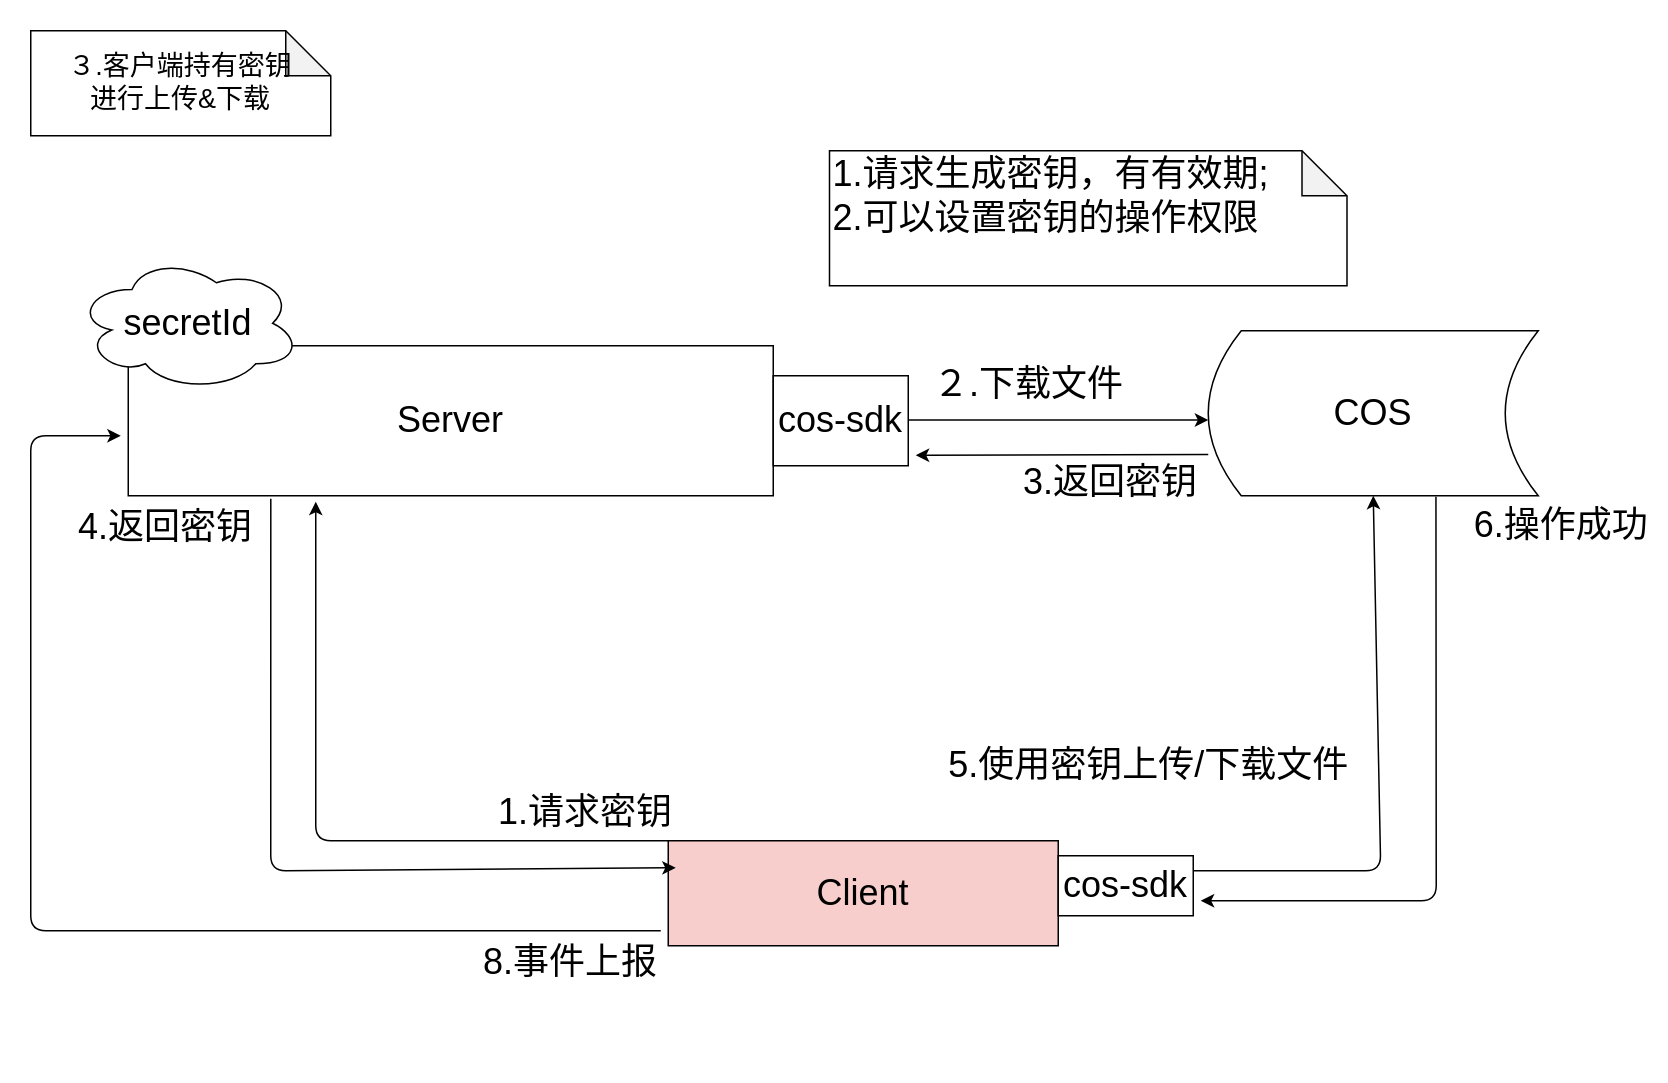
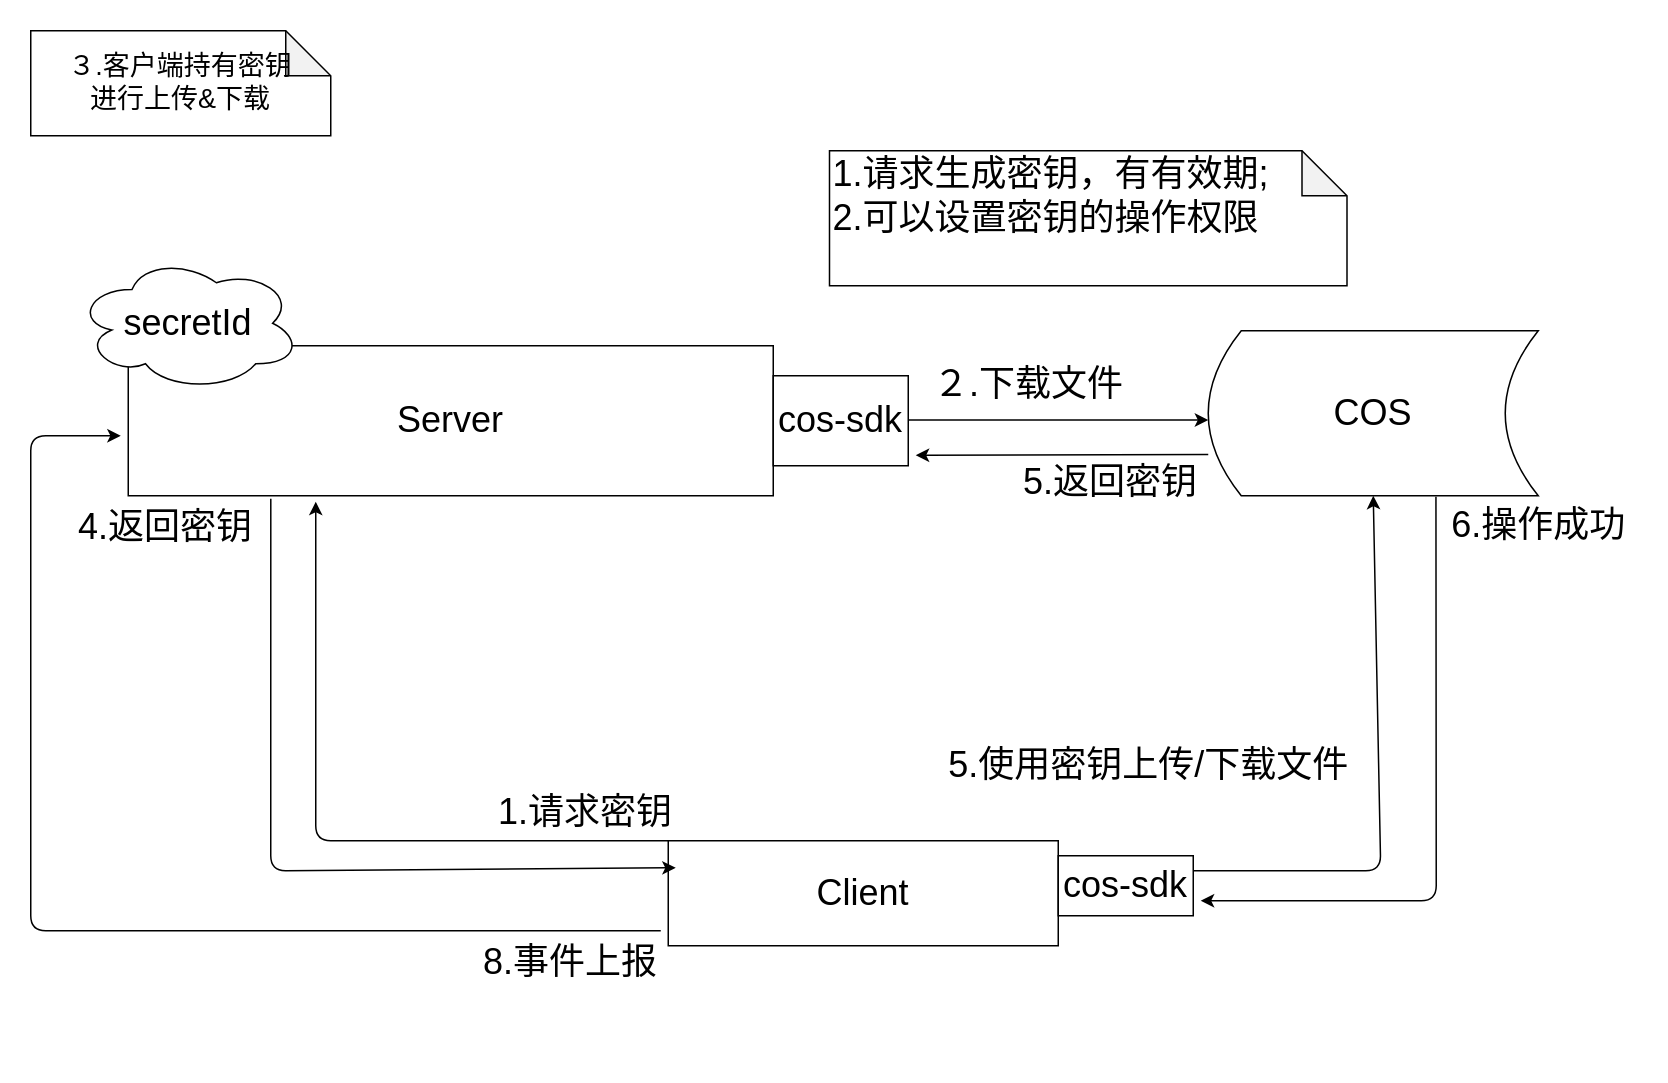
node "3.返回密钥": label "3.返回密钥" -> "5.返回密钥"
node "6.操作成功": moved (1561, 526) -> (1538, 526)
node "Client": fillcolor #f8cecc -> #ffffff
